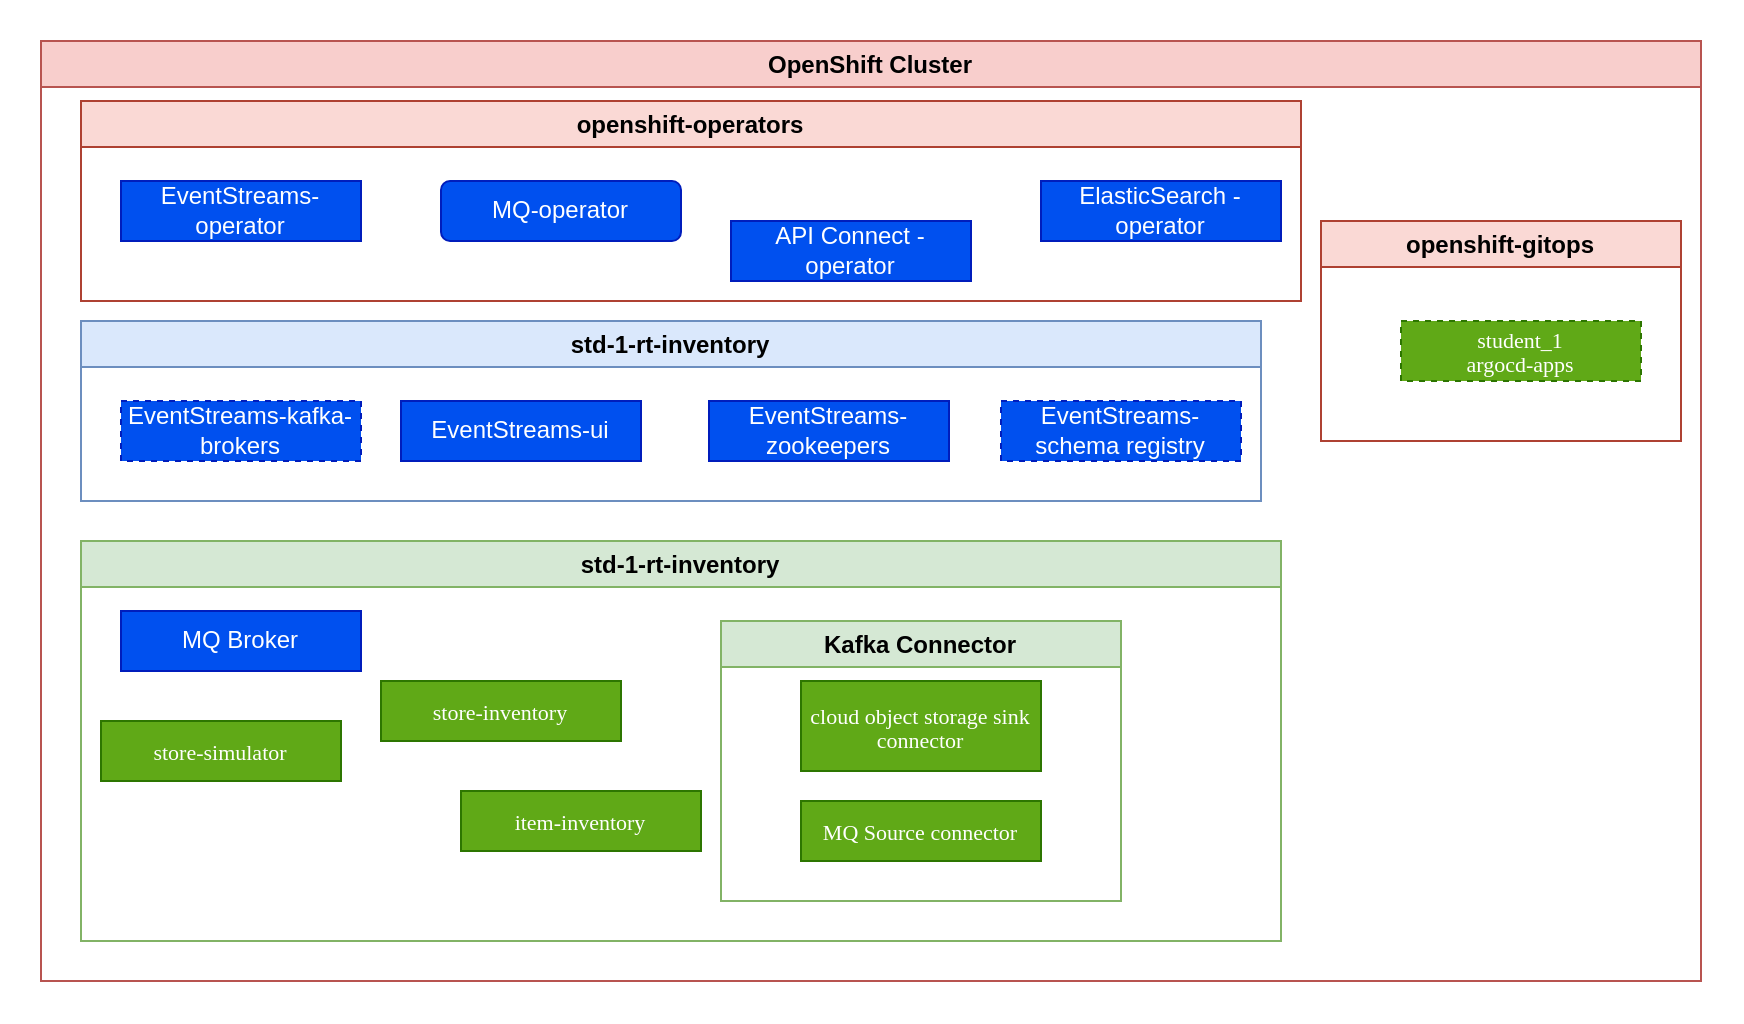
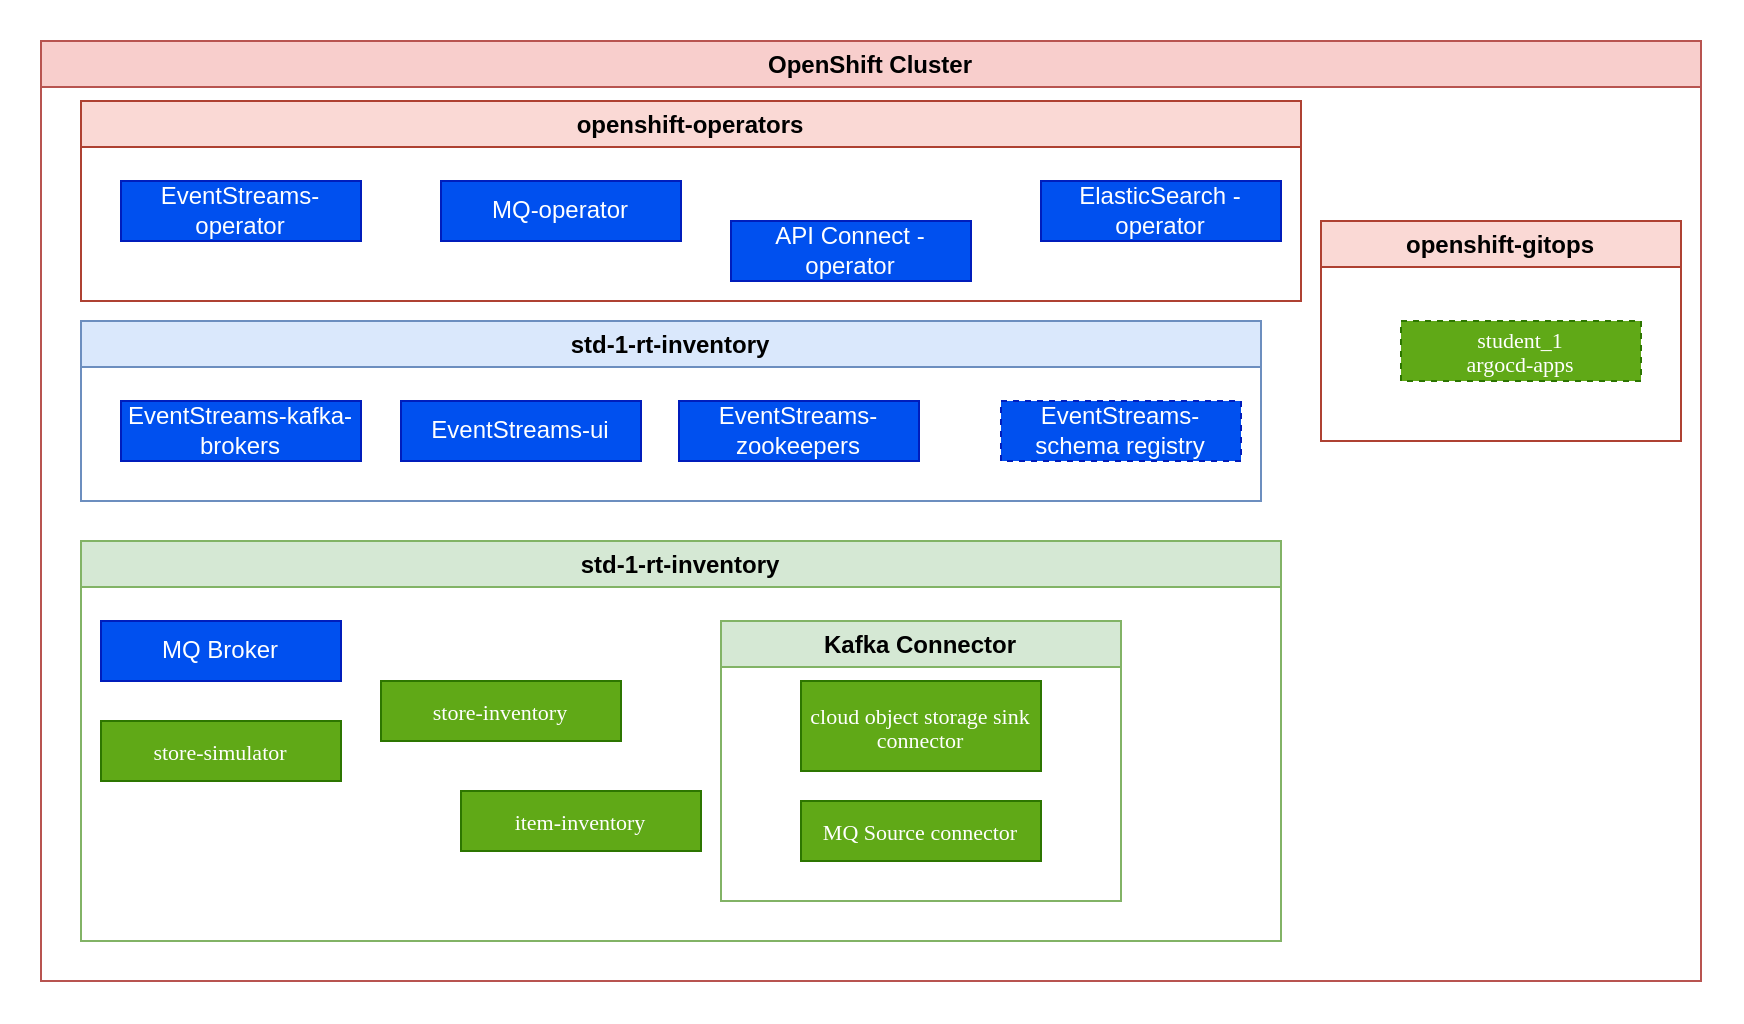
node "MQ-operator": shape rounded rectangle -> rectangle
node "EventStreams-kafka-brokers": style dashed -> solid
node "EventStreams-zookeepers": moved (829, 431) -> (799, 431)
node "MQ Broker": moved (241, 641) -> (221, 651)
